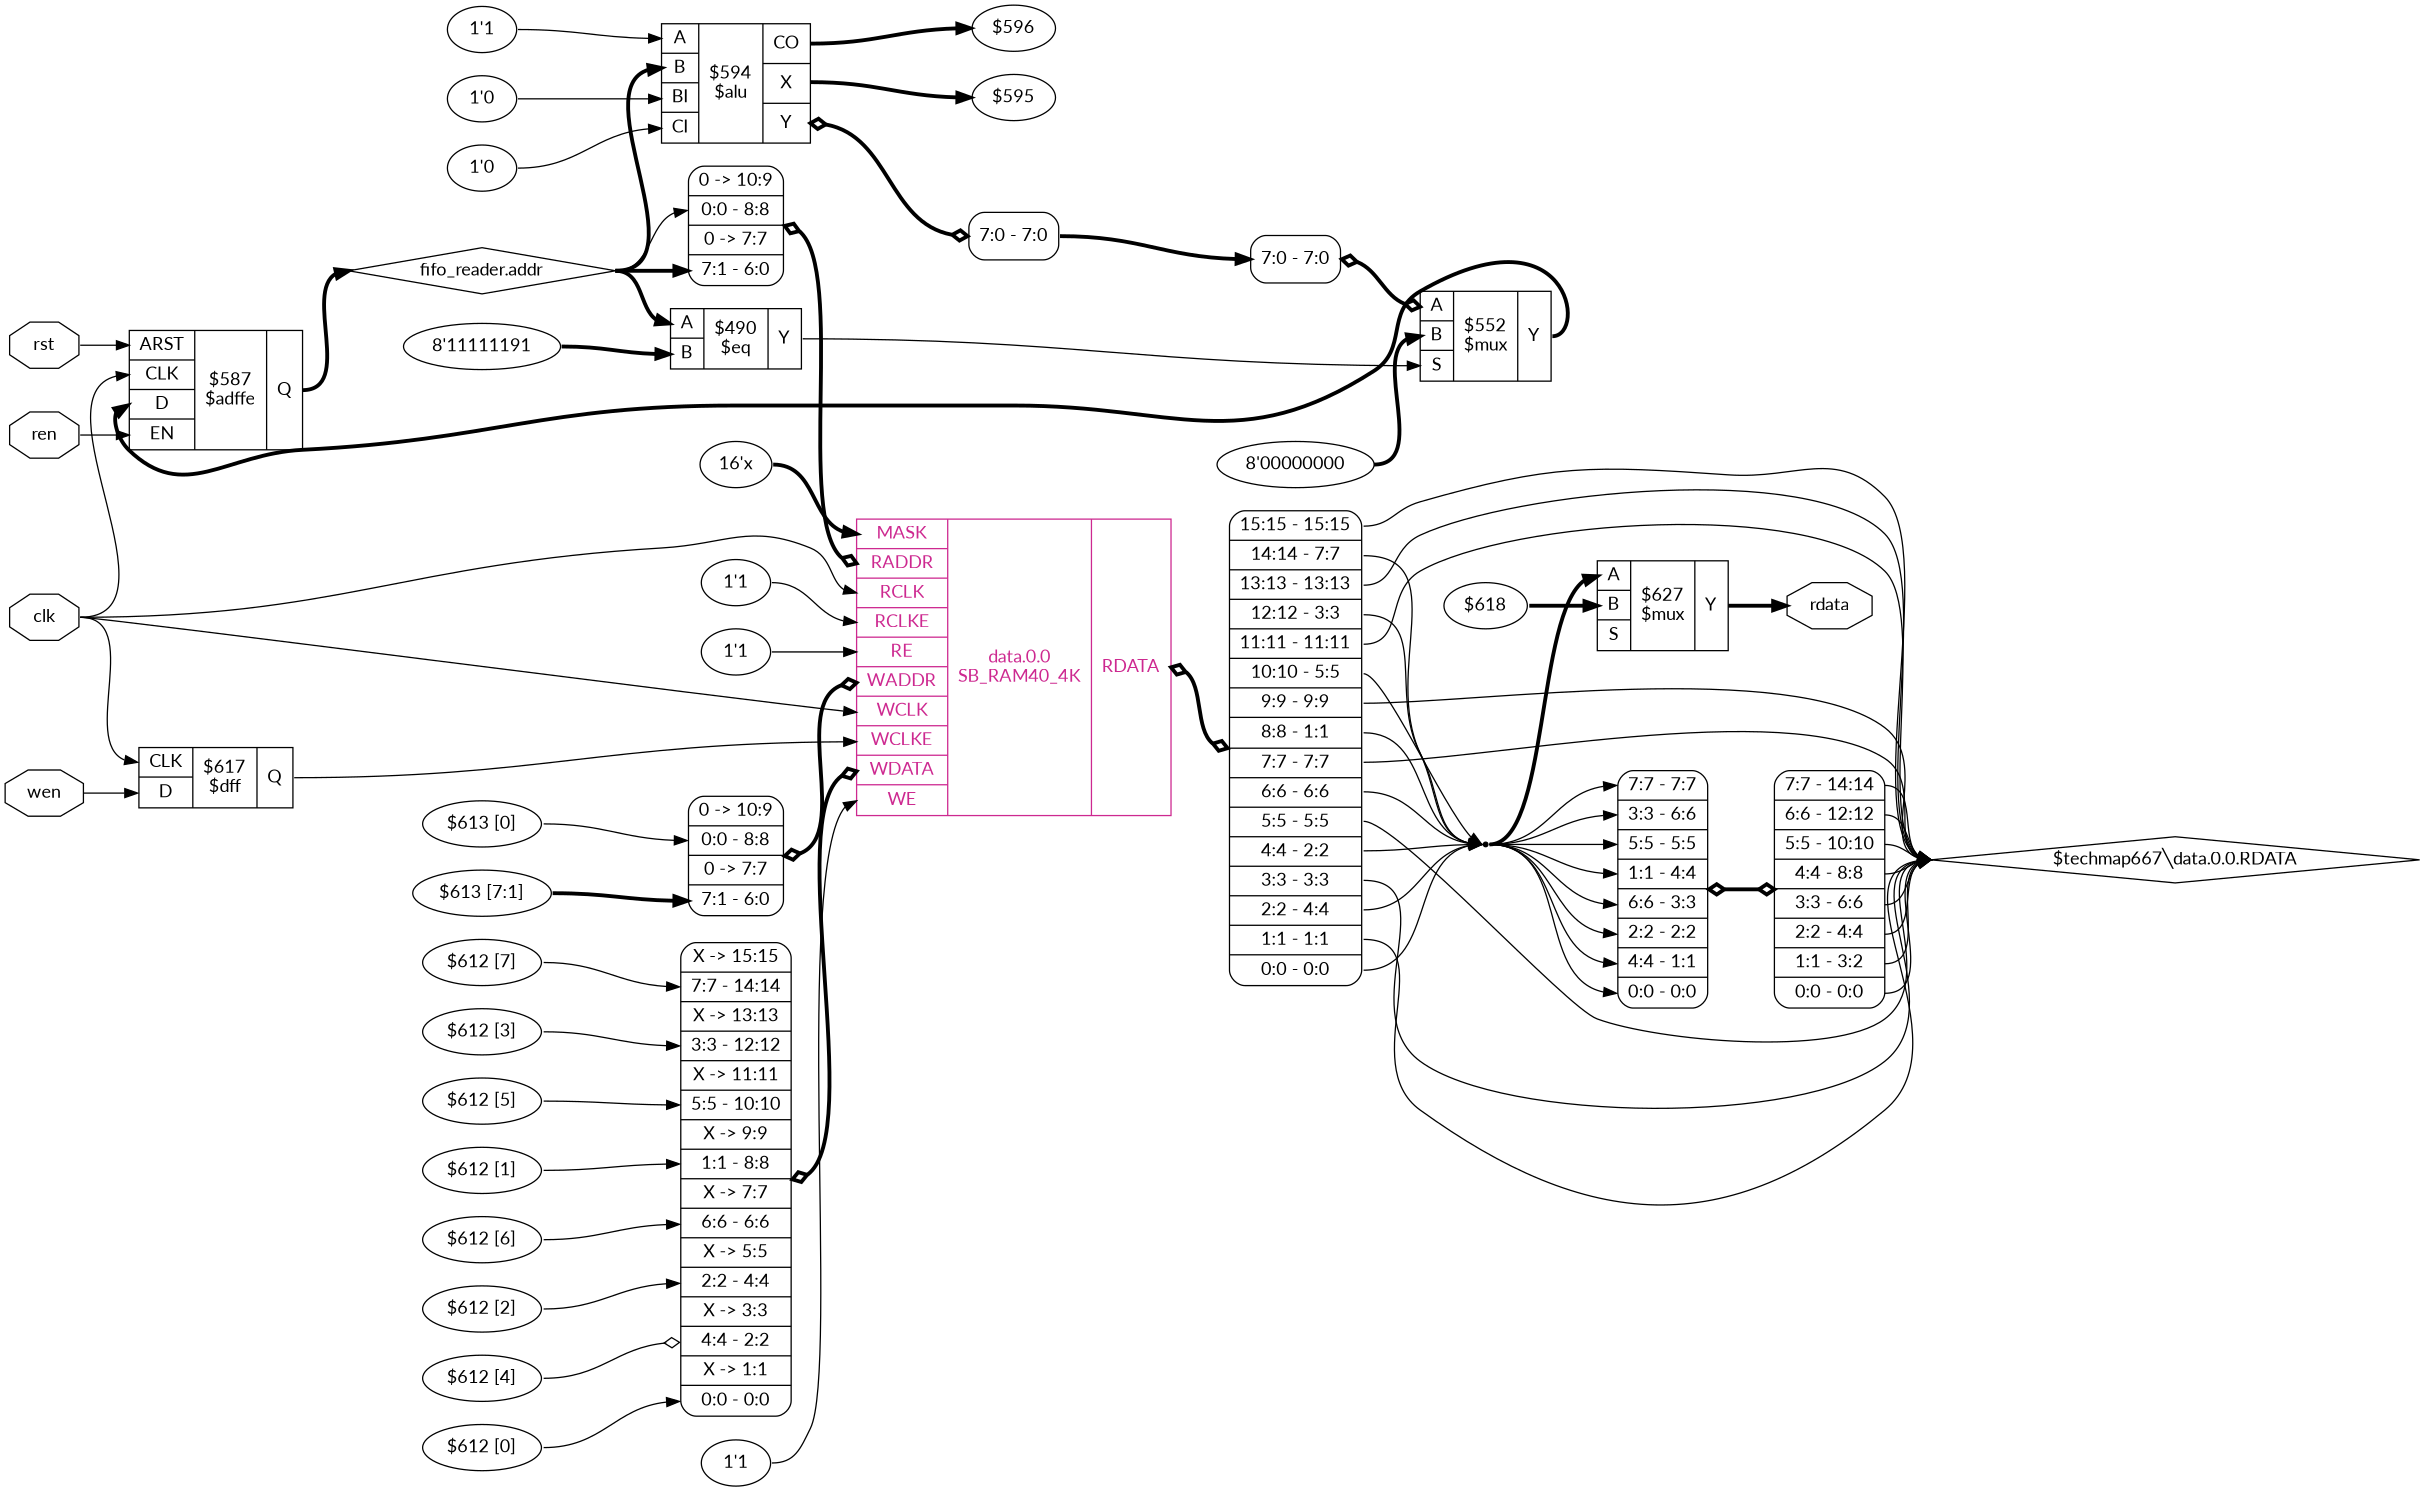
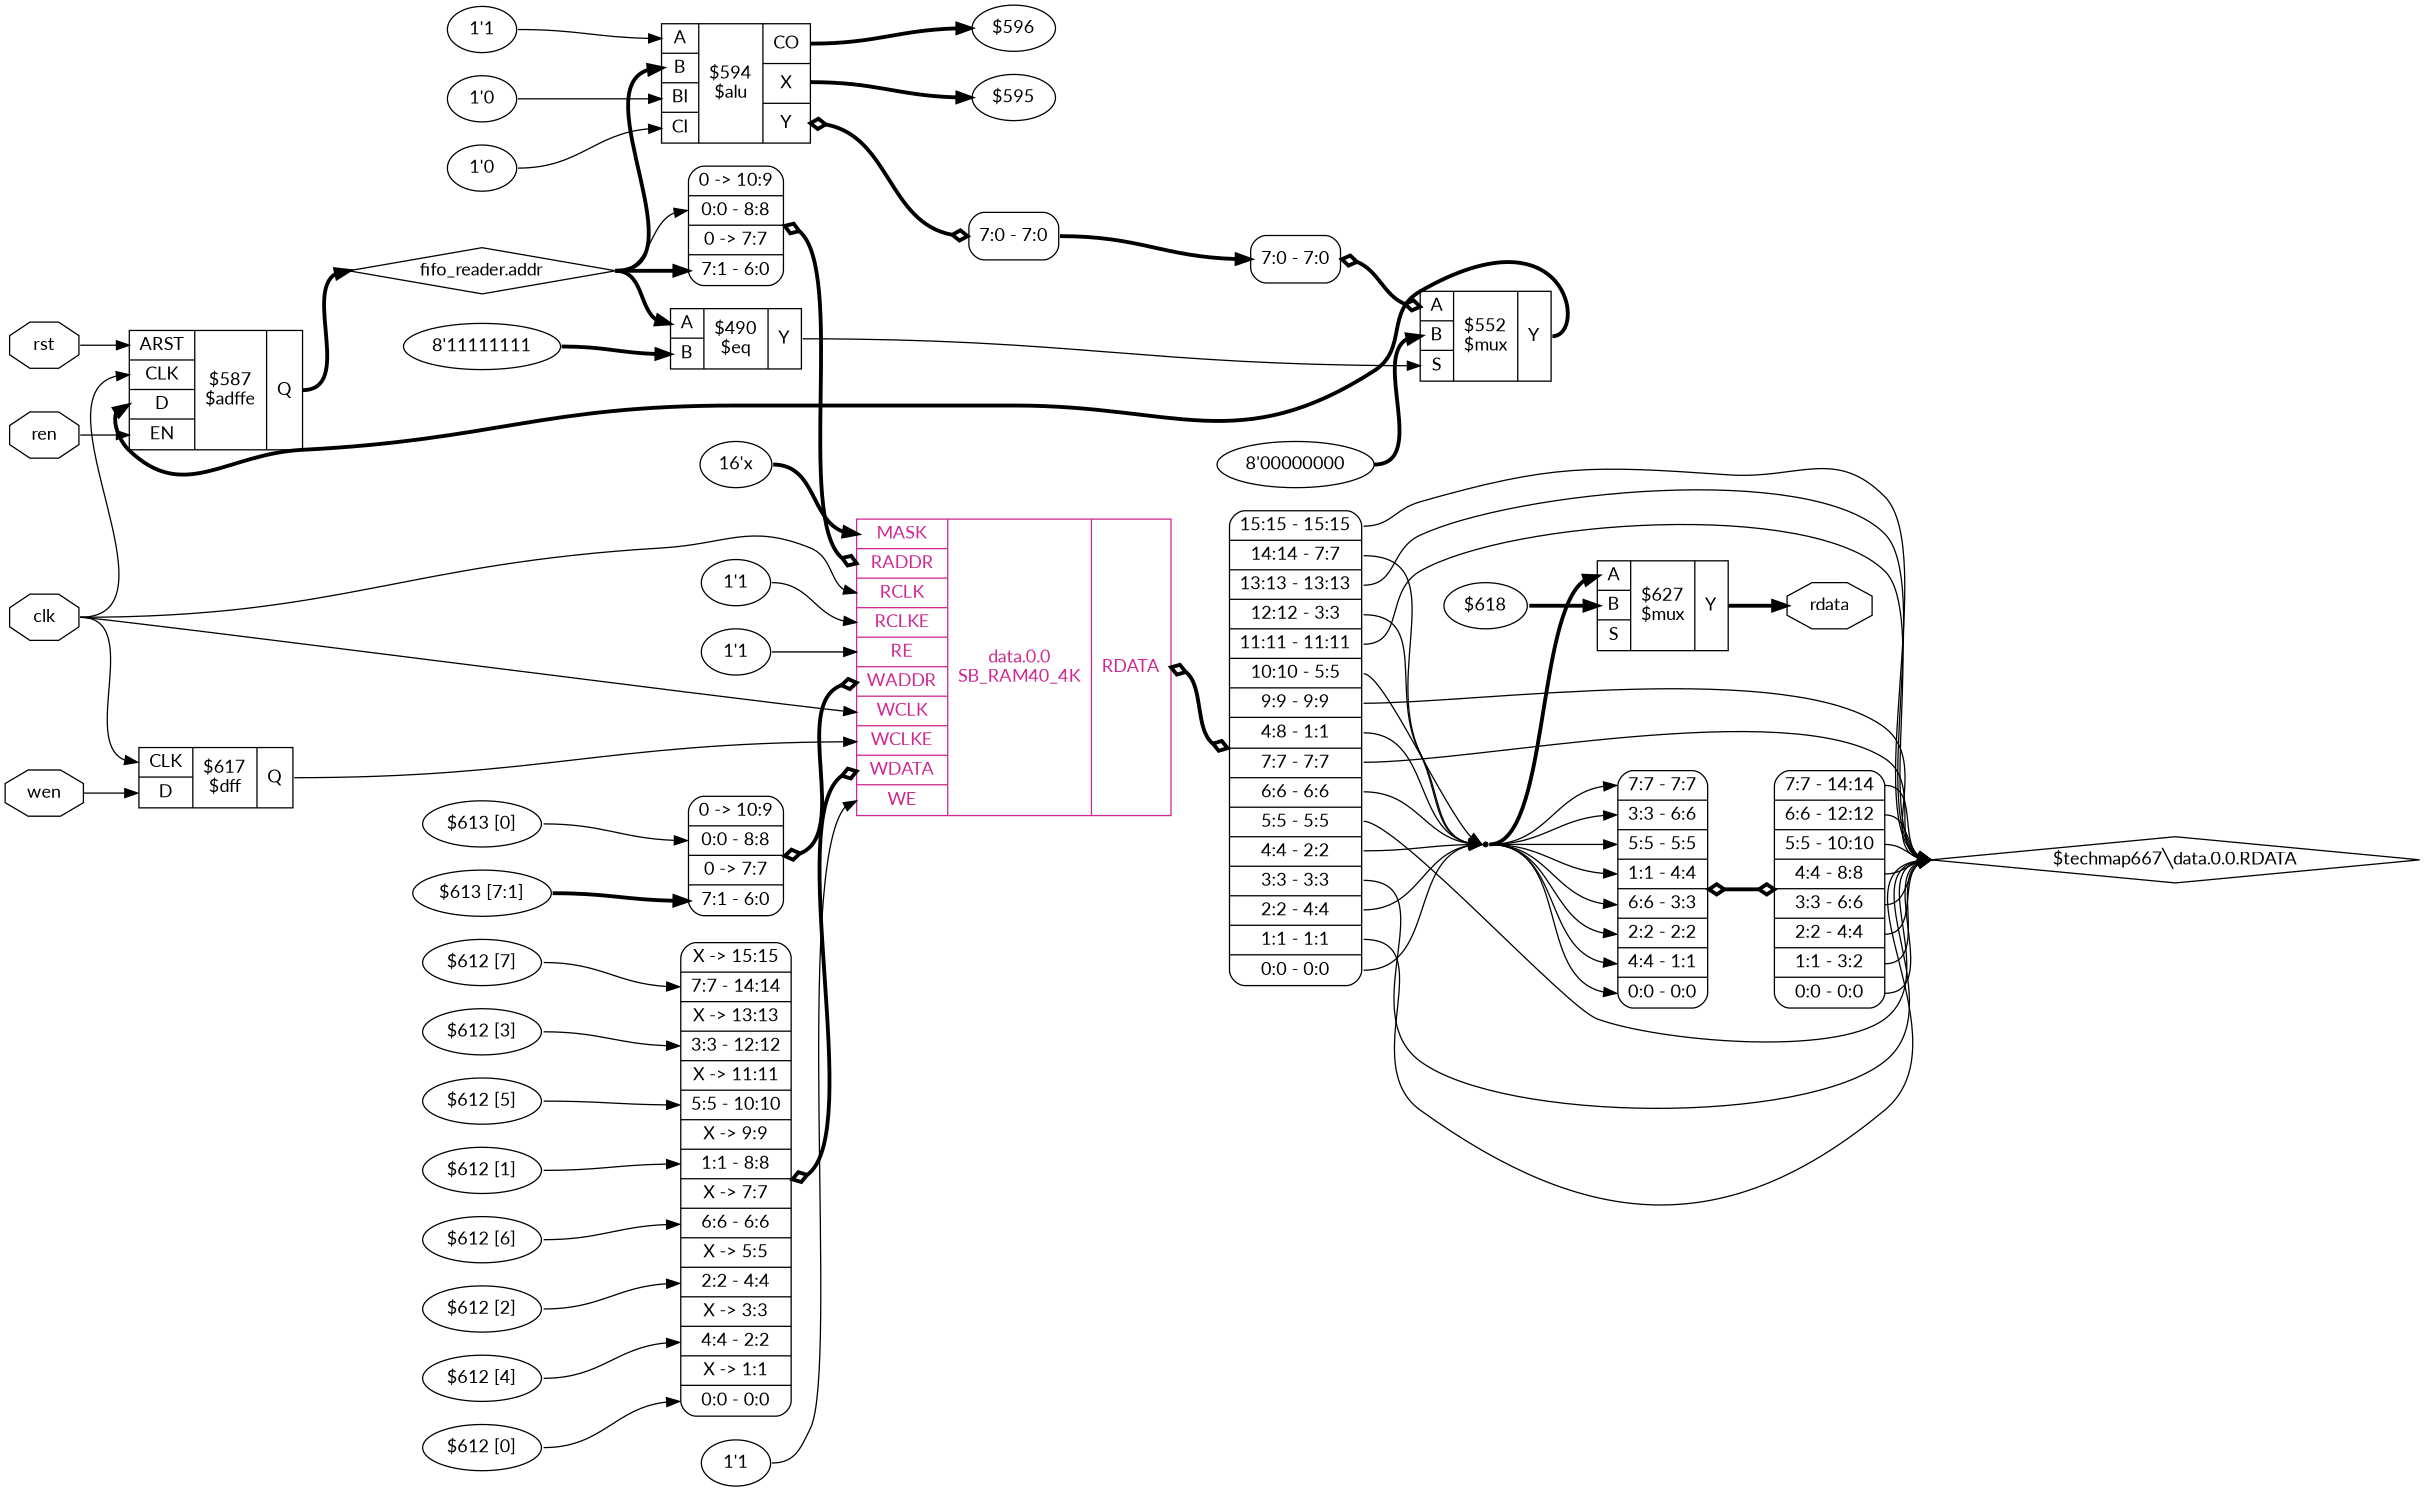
node "8'11111191": label "8'11111191" -> "8'11111111"
node "15:15 - 15:15": text "8:8 - 1:1" -> "4:8 - 1:1"
edge "$612 [4]" -> "X -> 15:15": arrowhead odiamond -> normal
